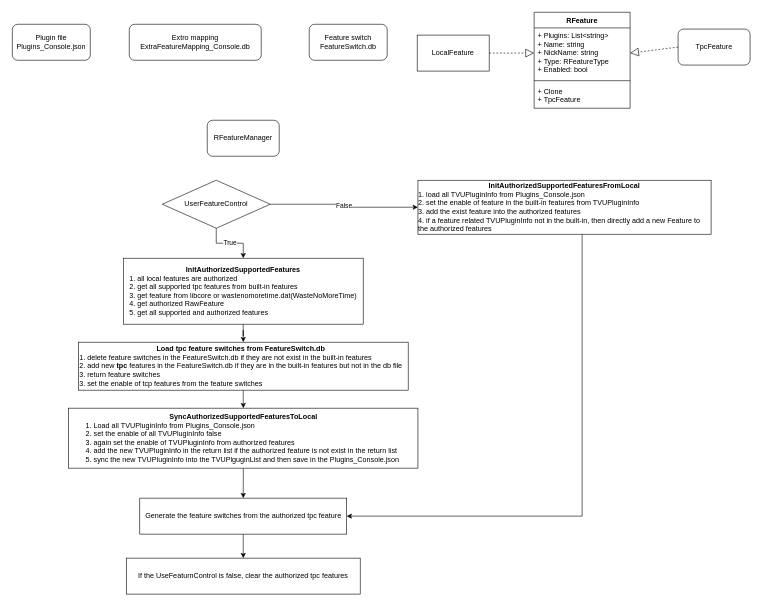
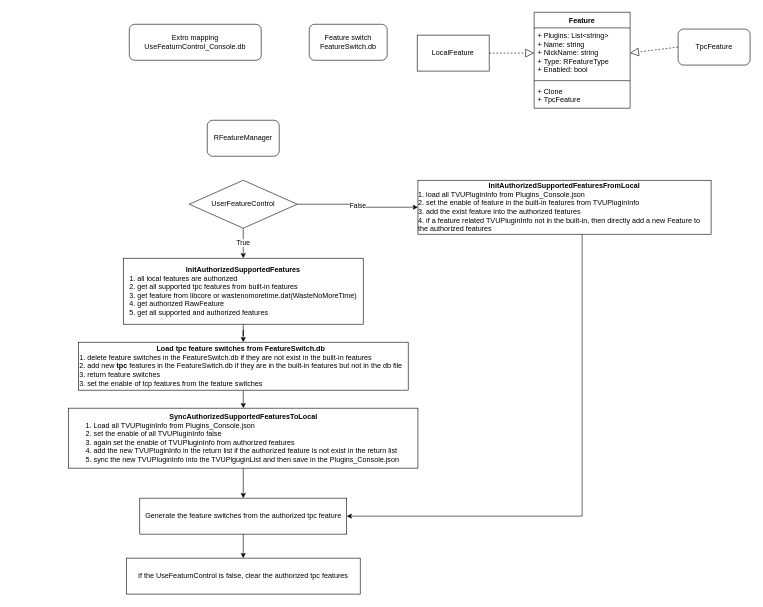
node "RFeature": label "RFeature" -> "Feature"
node "Plugin file Plugins_Console.json": removed
node "Extro mapping ExtraFeatureMapping_Console.db": label "Extro mapping ExtraFeatureMapping_Console.db" -> "Extro mapping UseFeaturnControl_Console.db"
node "UserFeatureControl": moved (216, 204) -> (243, 204)
